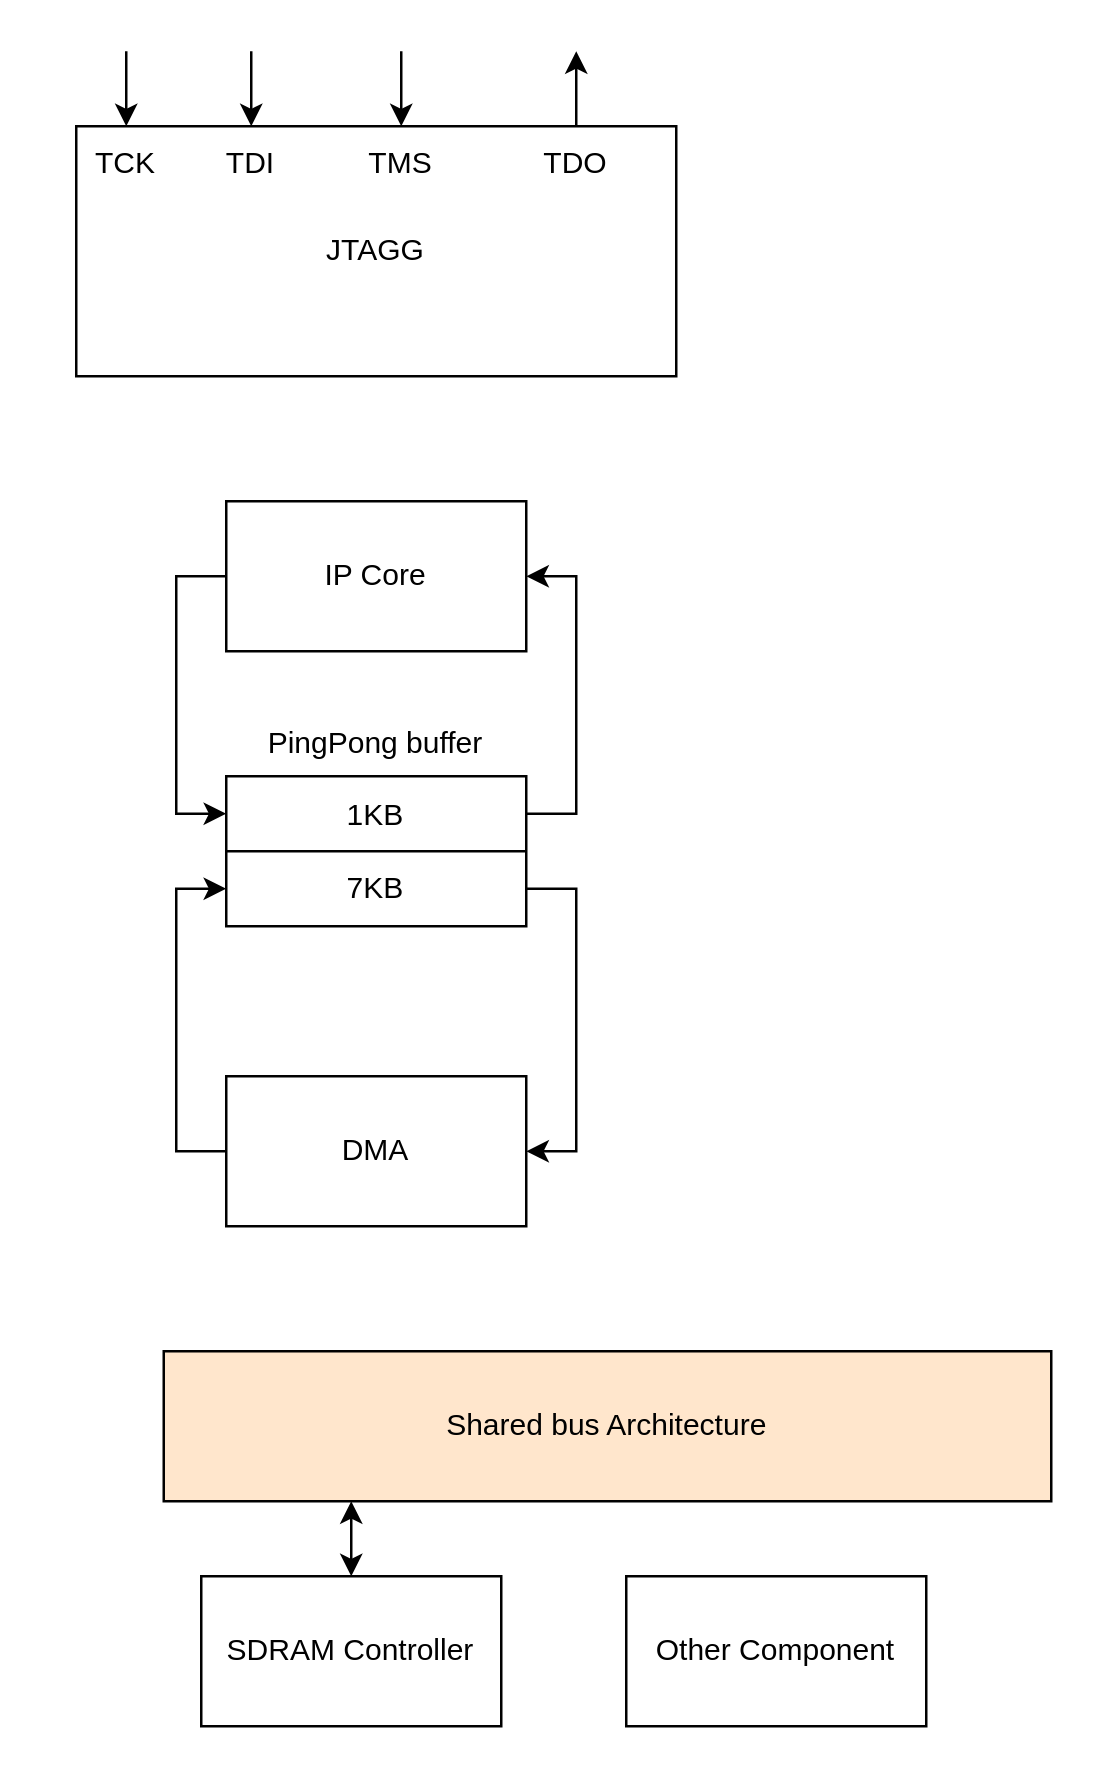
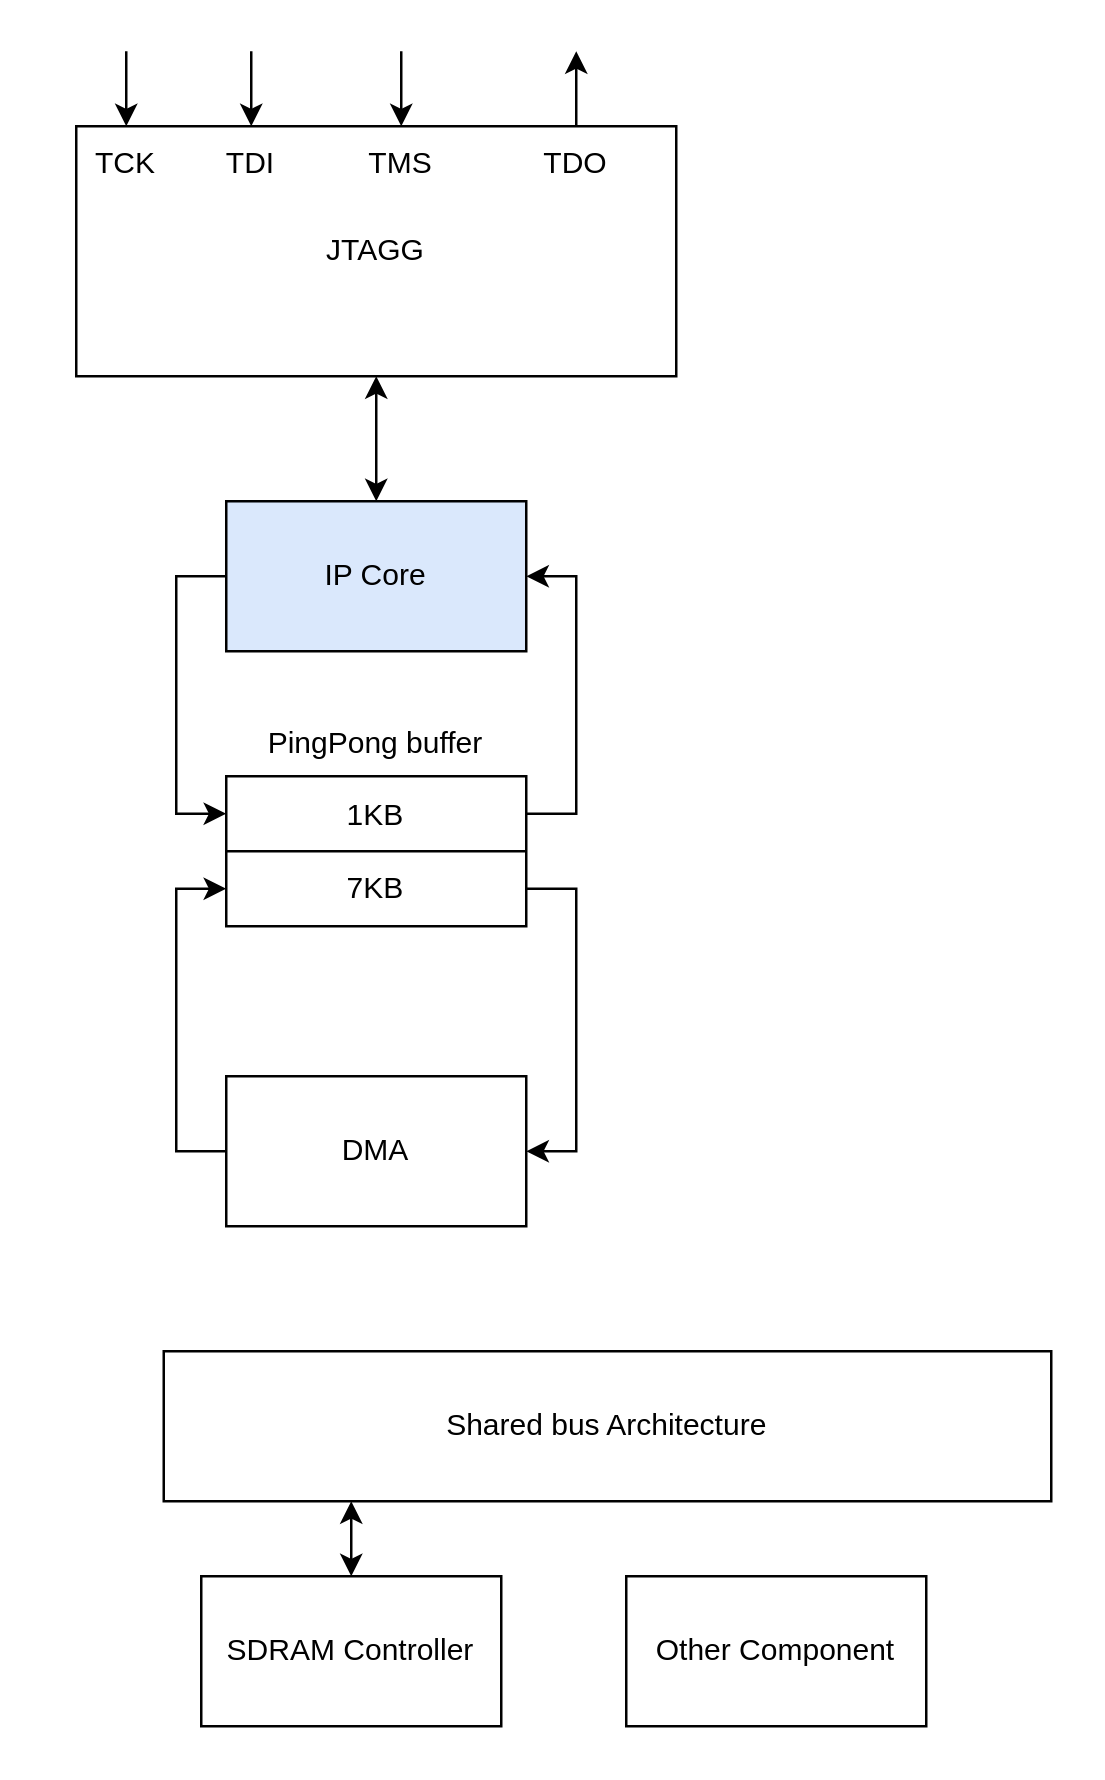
edge "JTAGG" -- "IP Core": added
node "IP Core": fillcolor #ffffff -> #dae8fc
node "Shared bus Architecture": fillcolor #ffe6cc -> #ffffff
